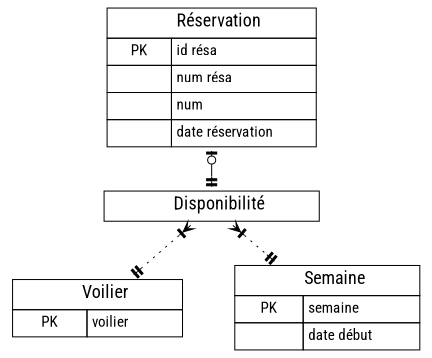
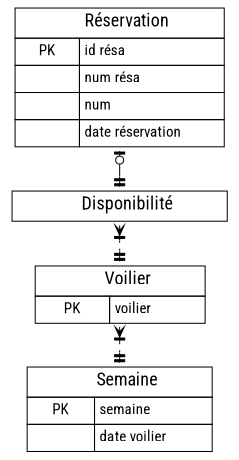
edge "Disponibilité" -- "Semaine": now "Voilier" -- "Semaine"
node "Semaine": text "date début" -> "date voilier"
